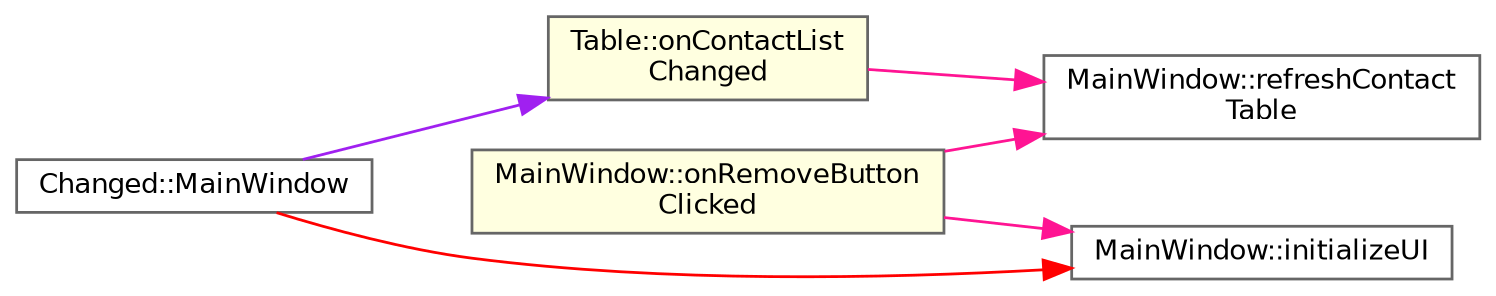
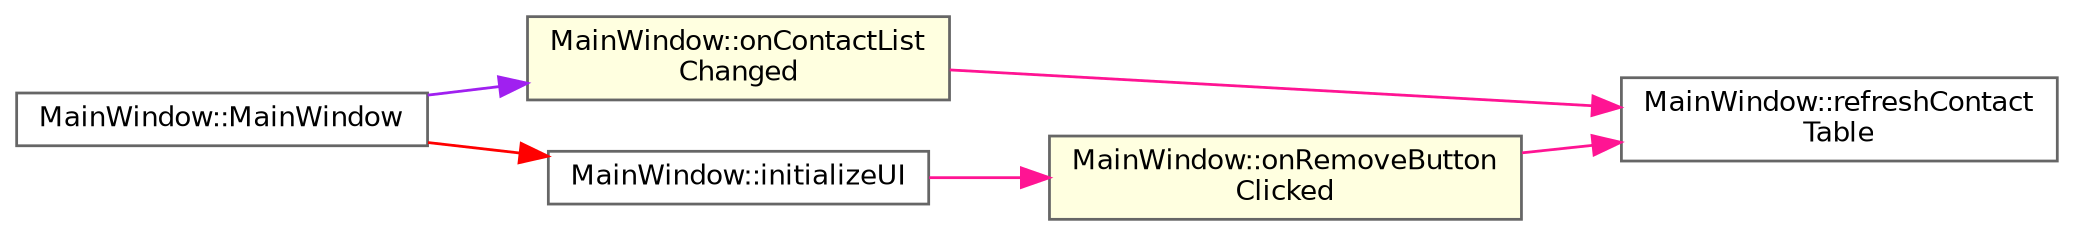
node "Table::onContactList Changed": label "Table::onContactList Changed" -> "MainWindow::onContactList Changed"
node "Changed::MainWindow": label "Changed::MainWindow" -> "MainWindow::MainWindow"
edge "MainWindow::onRemoveButton Clicked" -> "MainWindow::initializeUI": reversed
